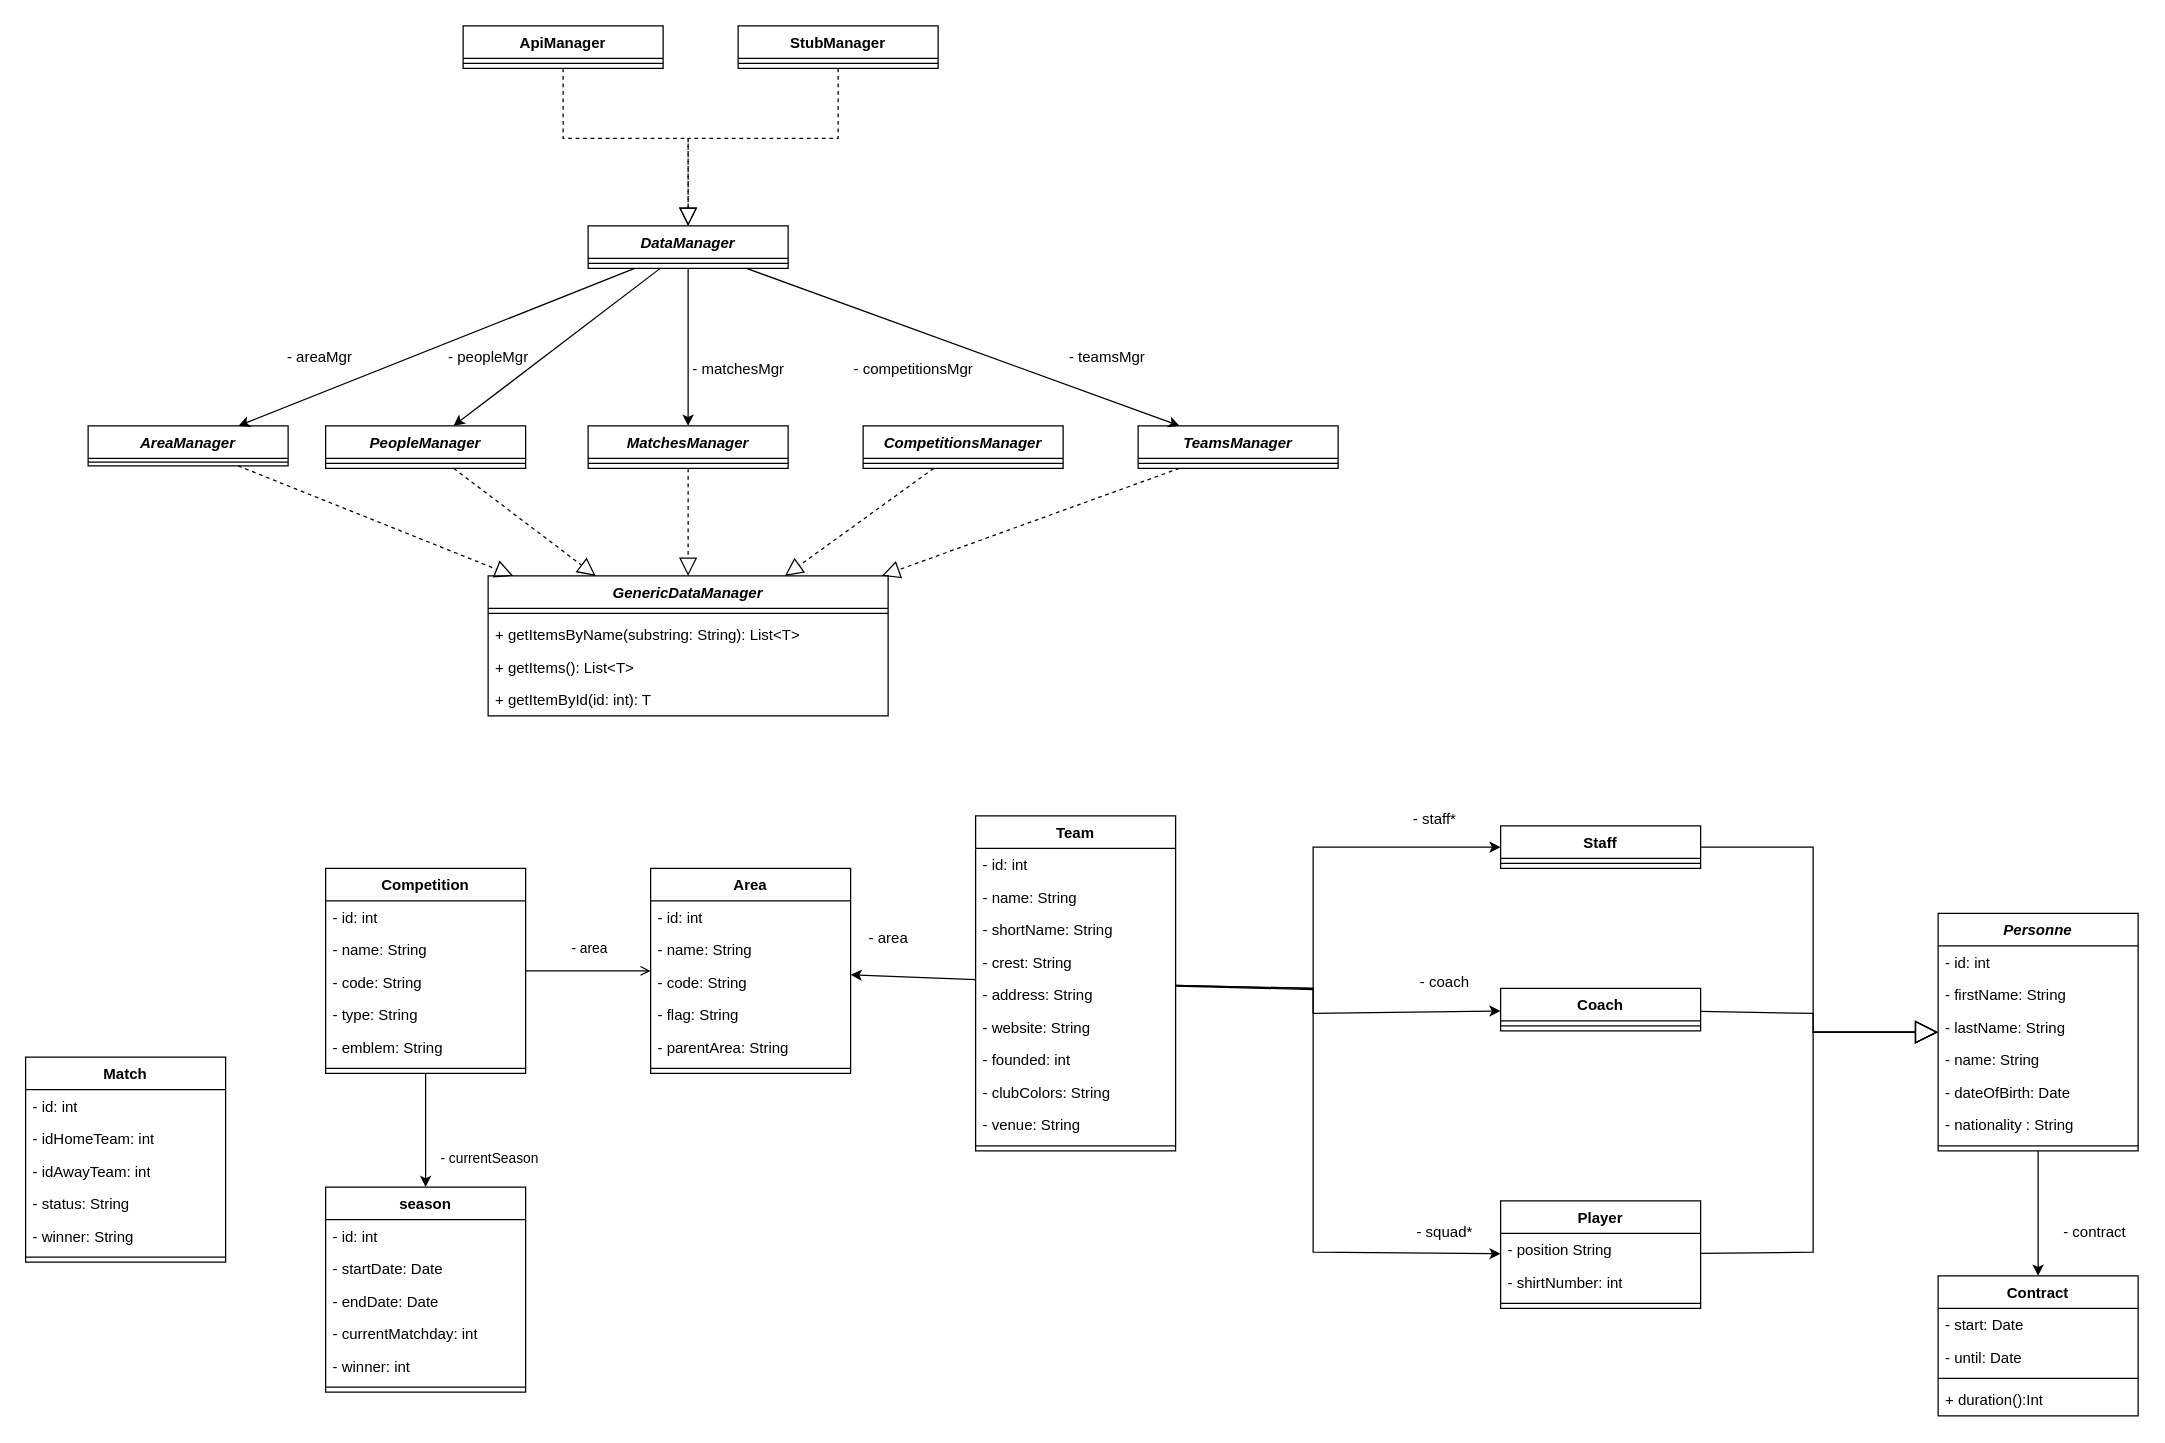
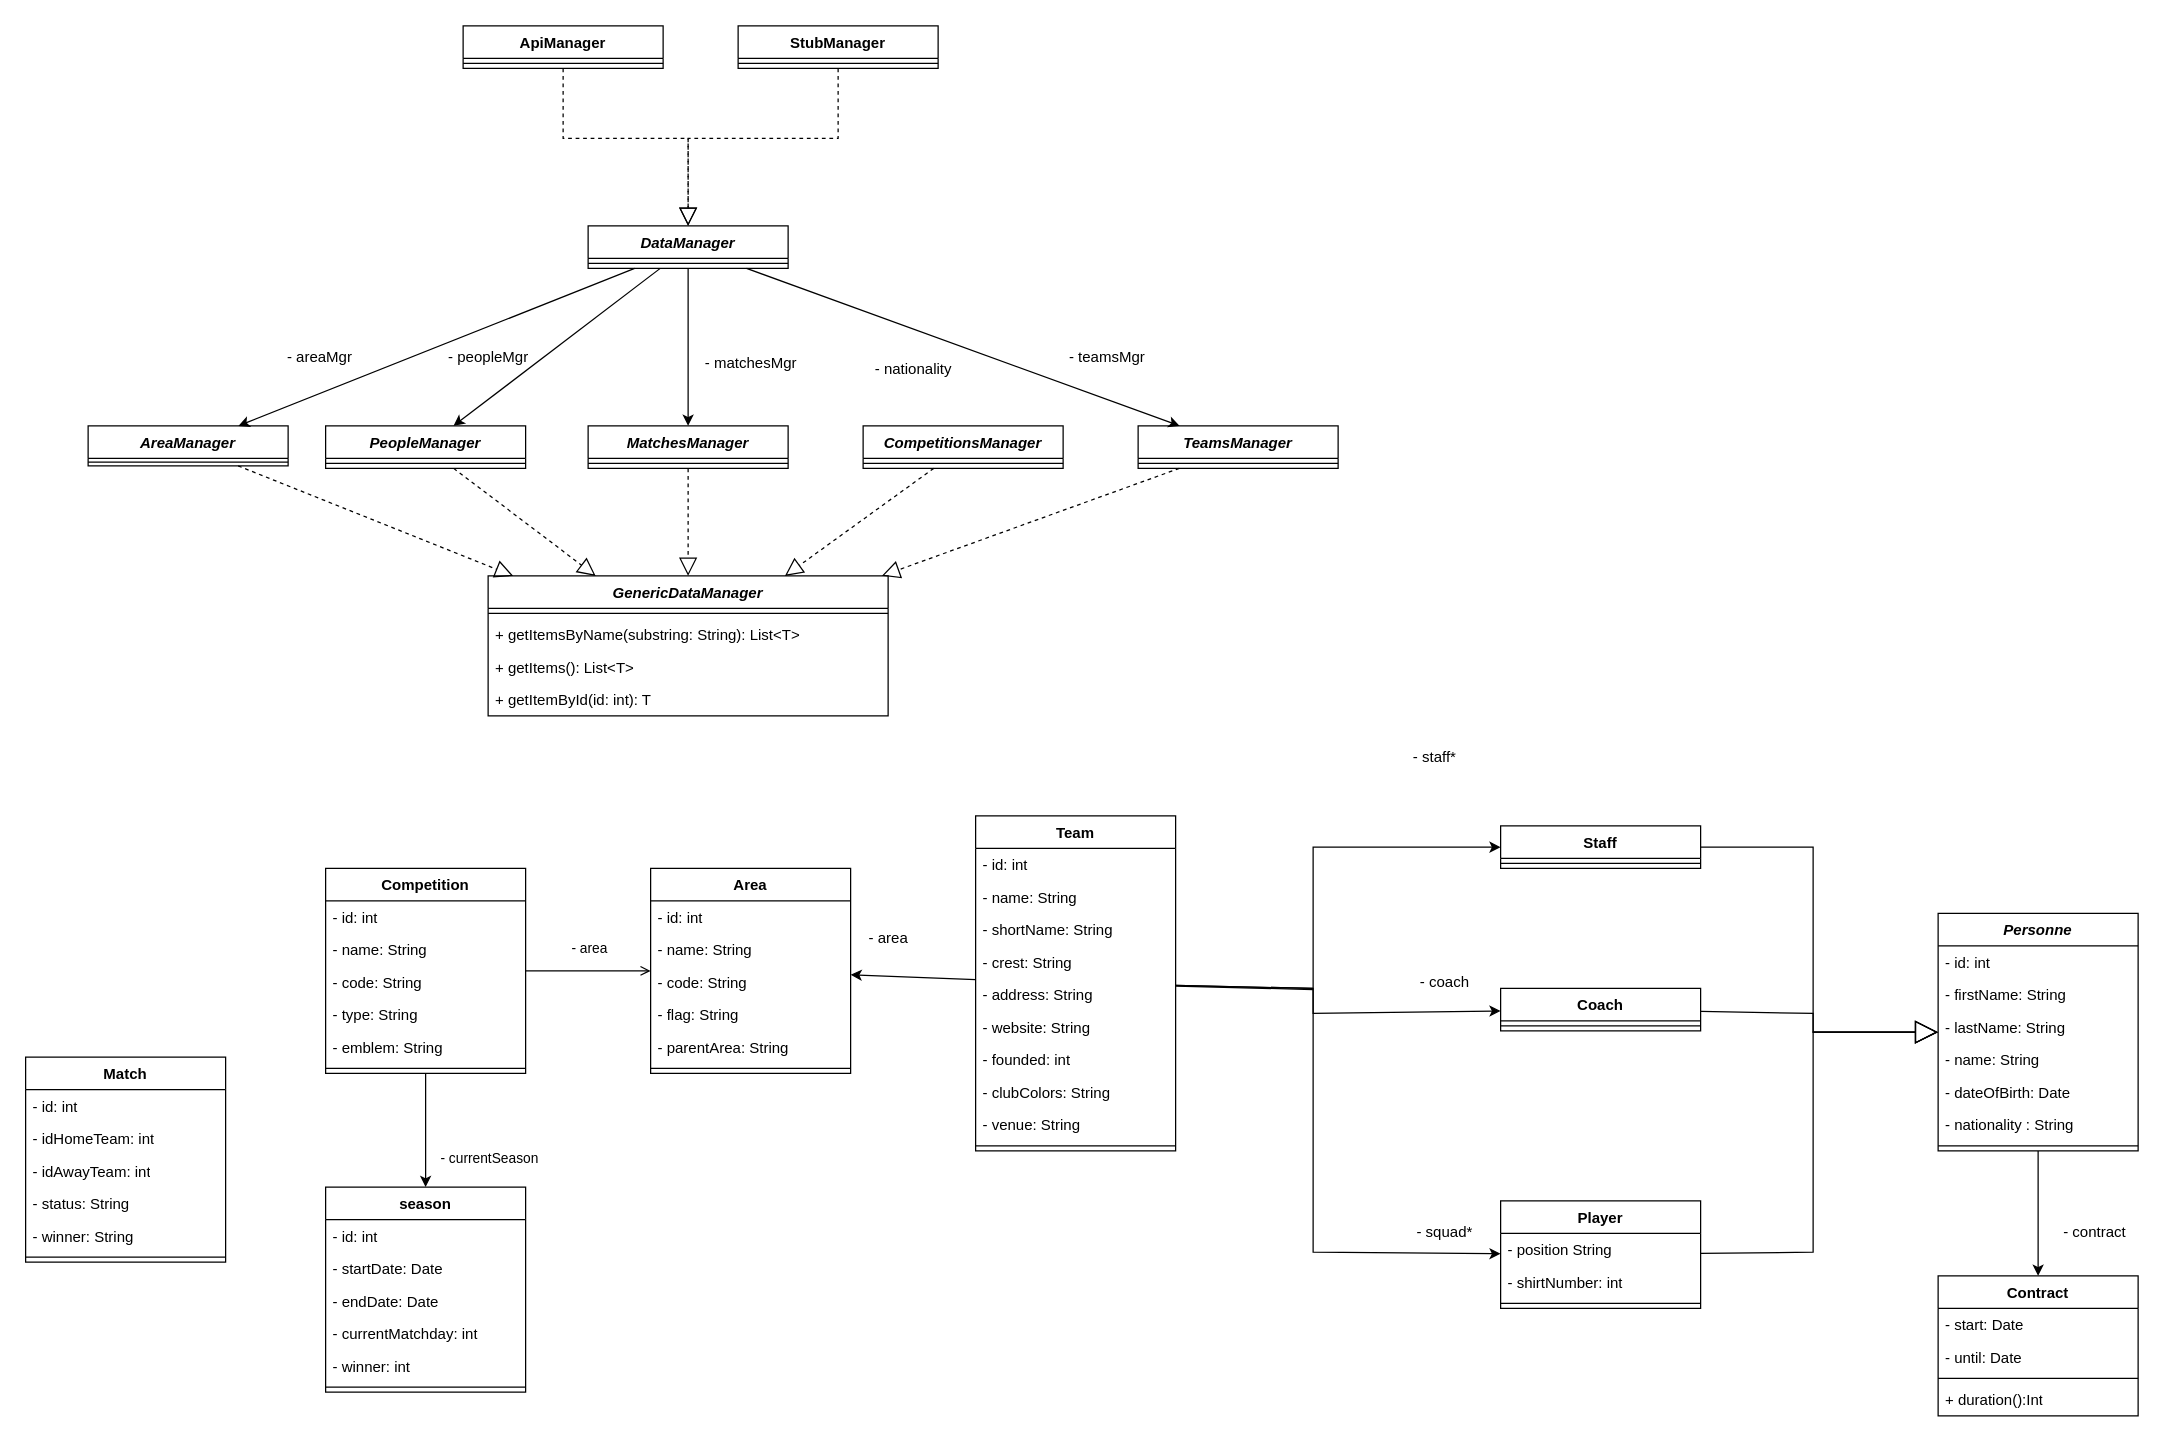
node "- matchesMgr": moved (738, 369) -> (751, 363)
node "- competitionsMgr": label "- competitionsMgr" -> "- nationality"
node "- staff*": moved (1434, 819) -> (1434, 757)
